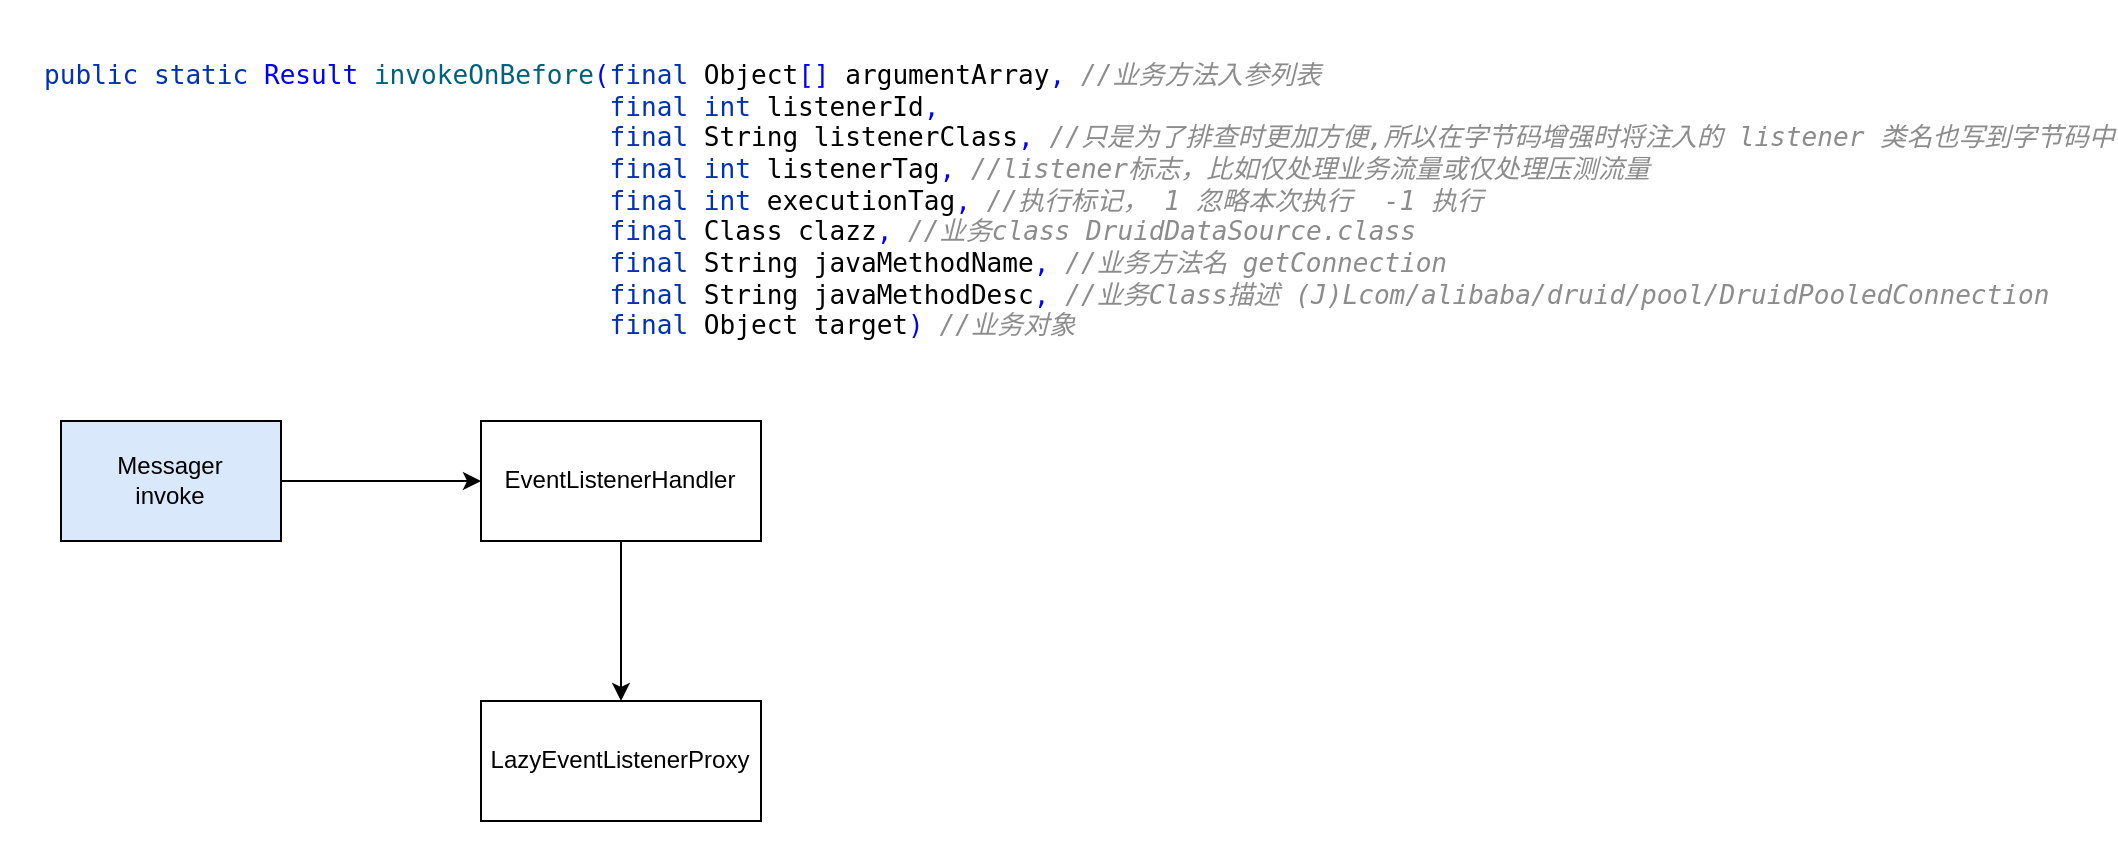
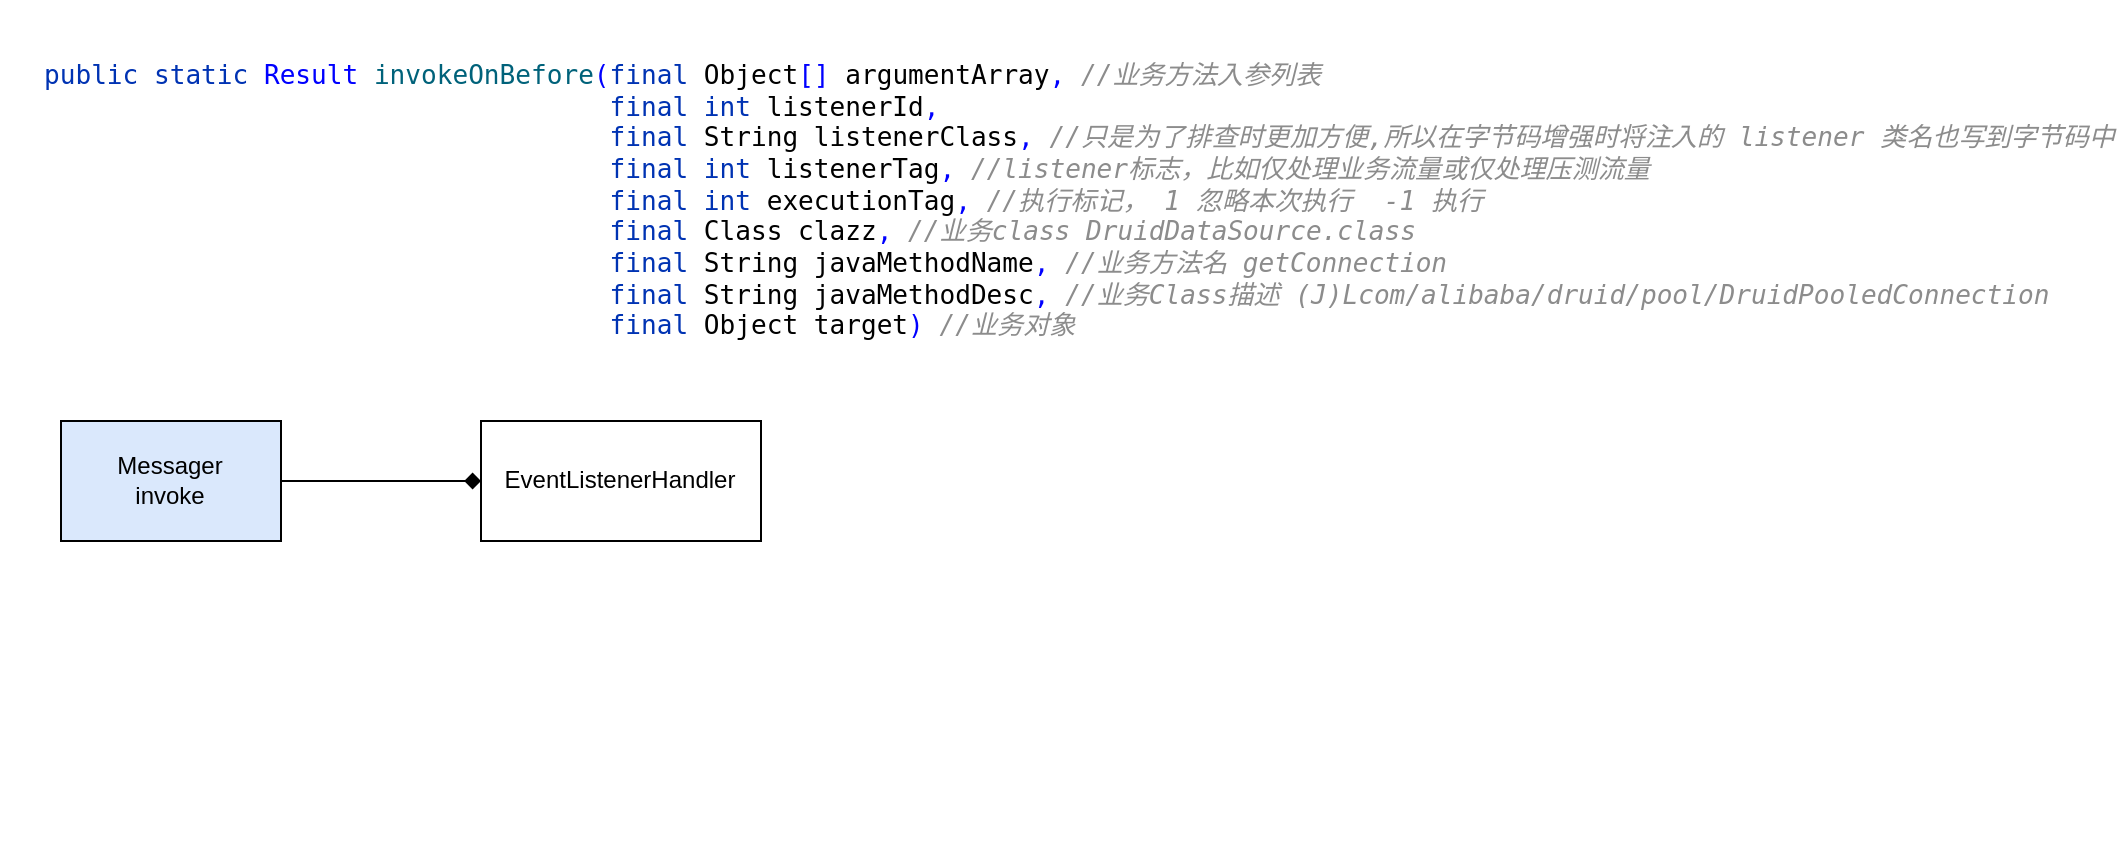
edge "Messager invoke" -> "EventListenerHandler": arrowhead classic -> diamond
edge "EventListenerHandler" -> "LazyEventListenerProxy": removed
node "LazyEventListenerProxy": removed
